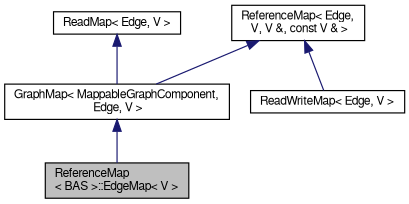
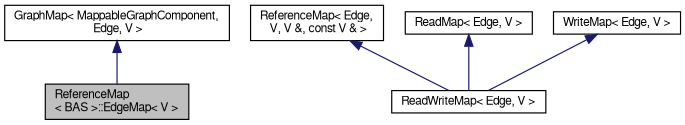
node "WriteMap< Edge, V >": added
edge "GraphMap< MappableGraphComponent, Edge, V >" -> "ReadMap< Edge, V >": now "ReadWriteMap< Edge, V >" -> "ReadMap< Edge, V >"
edge "GraphMap< MappableGraphComponent, Edge, V >" -> "ReferenceMap< Edge, V, V &, const V & >": removed
